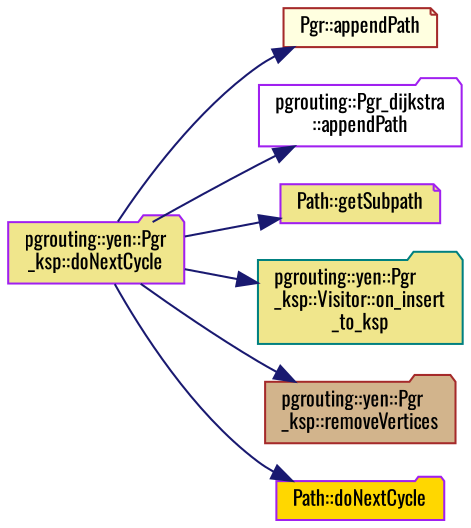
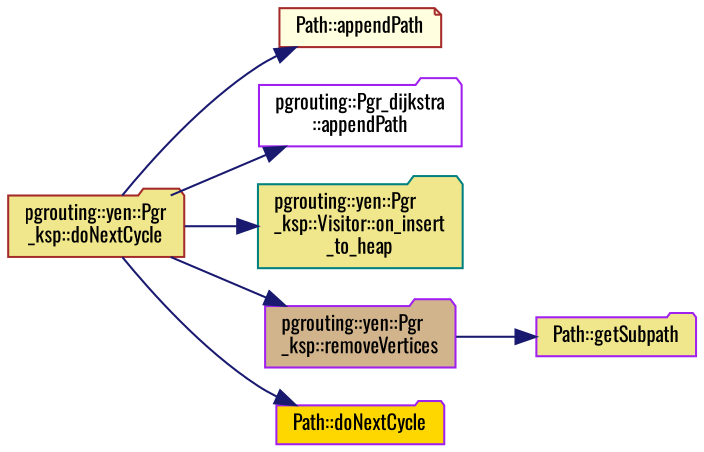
node "Pgr::appendPath": label "Pgr::appendPath" -> "Path::appendPath"
node "Path::getSubpath": shape note -> folder
edge "pgrouting::yen::Pgr _ksp::doNextCycle" -> "Path::getSubpath": now "pgrouting::yen::Pgr _ksp::removeVertices" -> "Path::getSubpath"
node "pgrouting::yen::Pgr _ksp::doNextCycle": color purple -> brown
node "pgrouting::yen::Pgr _ksp::Visitor::on_insert _to_ksp": label "pgrouting::yen::Pgr _ksp::Visitor::on_insert _to_ksp" -> "pgrouting::yen::Pgr _ksp::Visitor::on_insert _to_heap"
node "pgrouting::yen::Pgr _ksp::removeVertices": color brown -> purple
